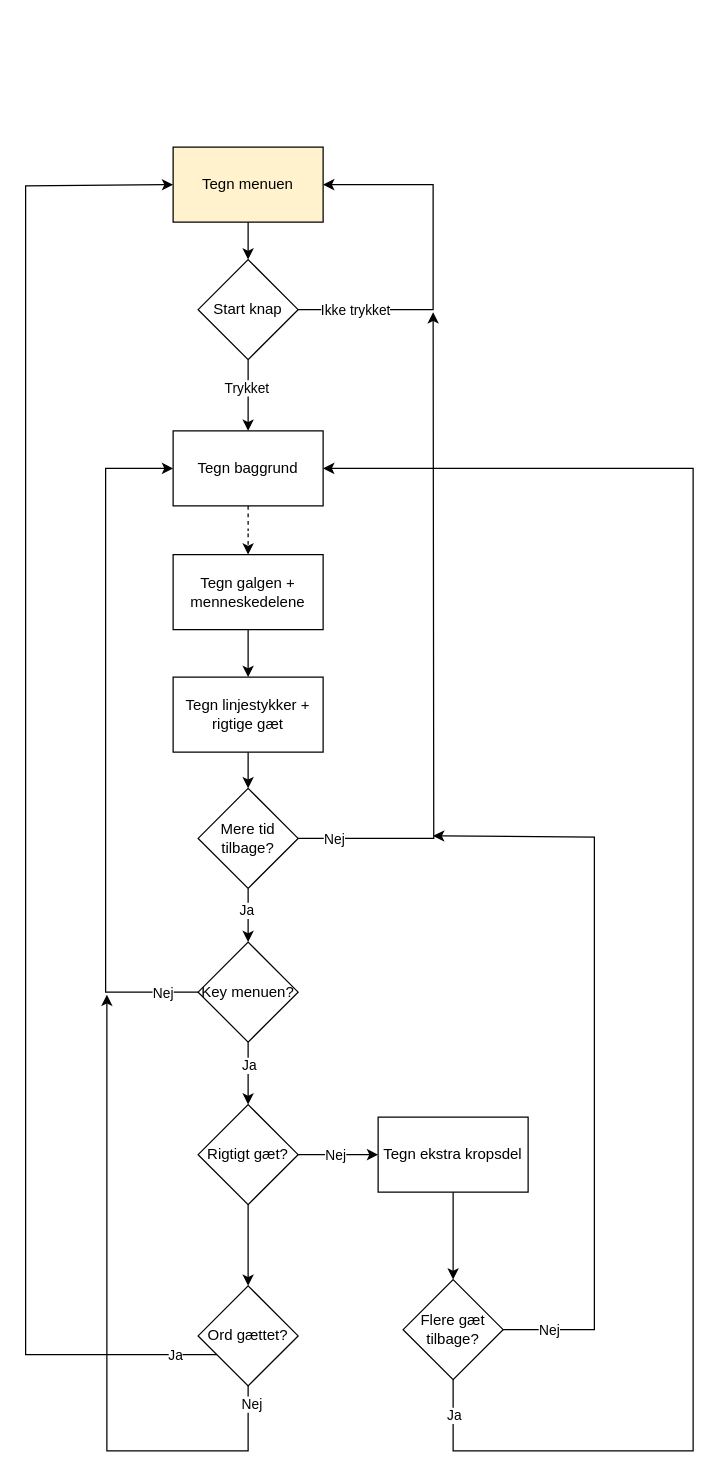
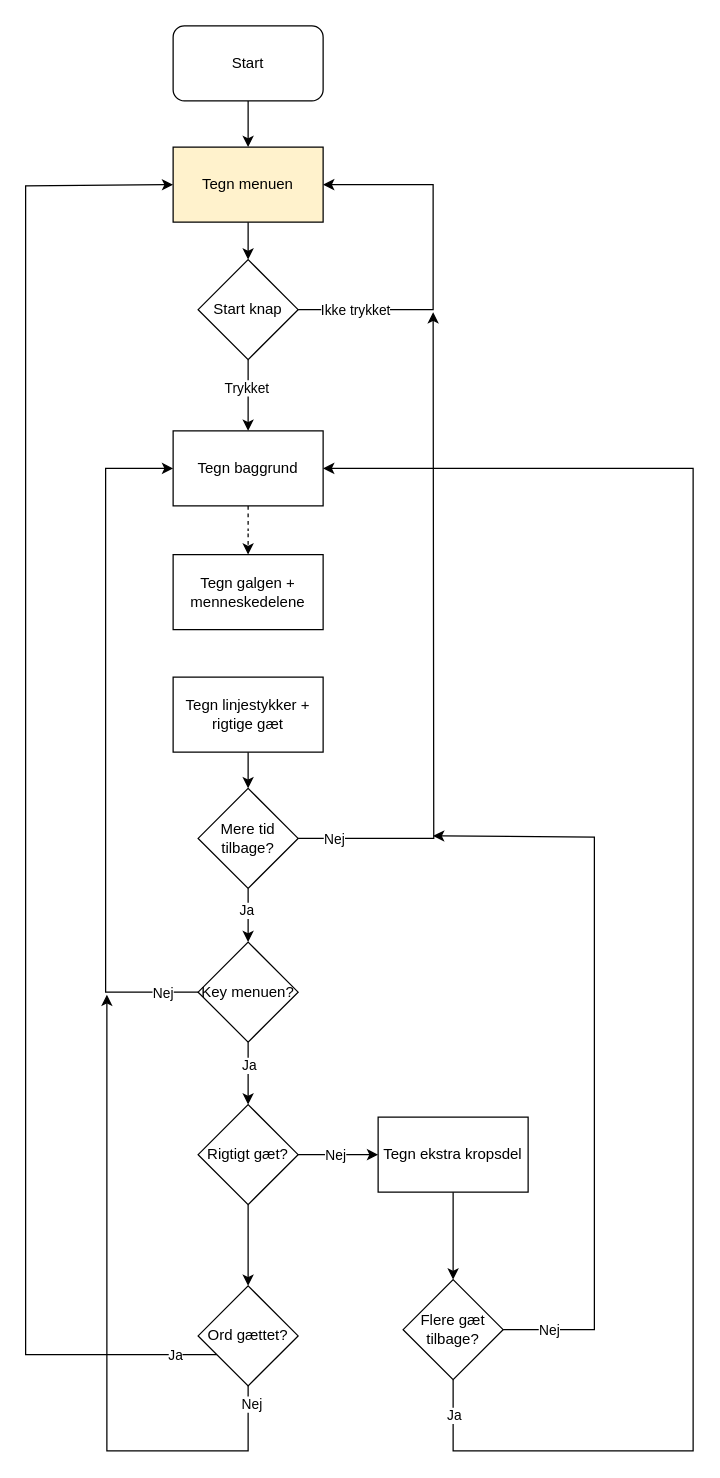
node "Start": added
edge "Start" -> "Tegn menuen": added
edge "Tegn galgen + menneskedelene" -> "Tegn linjestykker + rigtige gæt": removed
